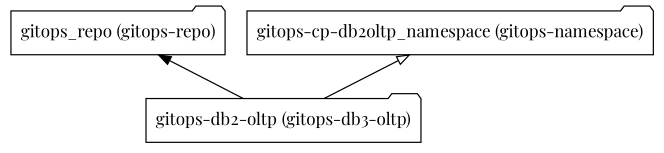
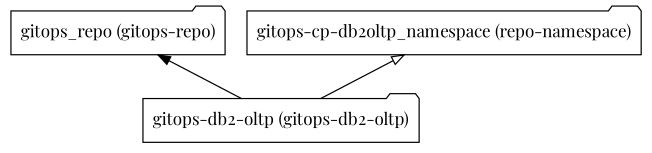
node "gitops-cp-db2oltp_namespace (gitops-namespace)": label "gitops-cp-db2oltp_namespace (gitops-namespace)" -> "gitops-cp-db2oltp_namespace (repo-namespace)"
node "gitops-db2-oltp (gitops-db3-oltp)": label "gitops-db2-oltp (gitops-db3-oltp)" -> "gitops-db2-oltp (gitops-db2-oltp)"
